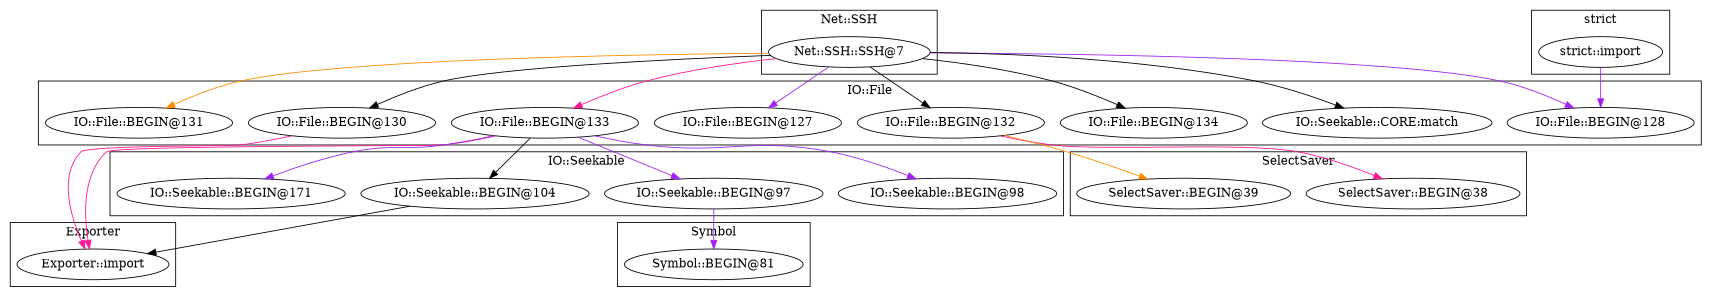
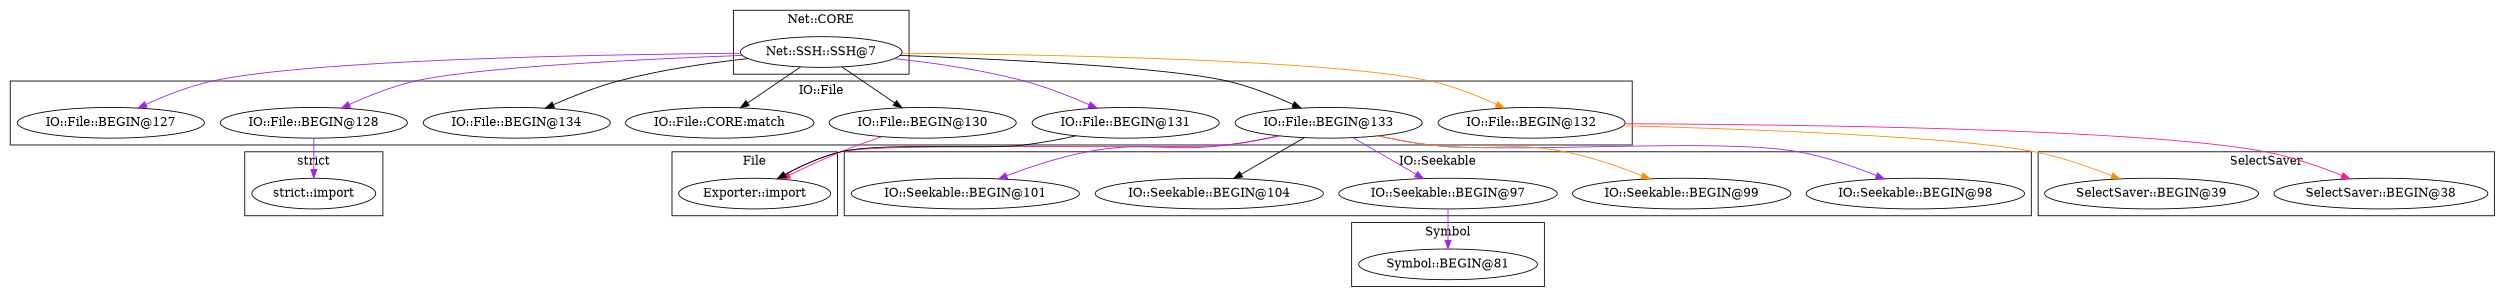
cluster "Net::SSH": label "Net::SSH" -> "Net::CORE"
edge "Net::SSH::SSH@7" -> "IO::File::BEGIN@131": color darkorange -> purple
edge "Net::SSH::SSH@7" -> "IO::File::BEGIN@133": color deeppink -> black
edge "strict::import" -> "IO::File::BEGIN@128": reversed
edge "Net::SSH::SSH@7" -> "IO::File::BEGIN@132": color black -> darkorange
node "IO::Seekable::CORE:match": label "IO::Seekable::CORE:match" -> "IO::File::CORE:match"
node "IO::Seekable::BEGIN@171": label "IO::Seekable::BEGIN@171" -> "IO::Seekable::BEGIN@101"
node "IO::Seekable::BEGIN@99": added
edge "IO::Seekable::BEGIN@104" -> "Exporter::import": now "IO::File::BEGIN@131" -> "Exporter::import"
cluster "Exporter": label "Exporter" -> "File"
